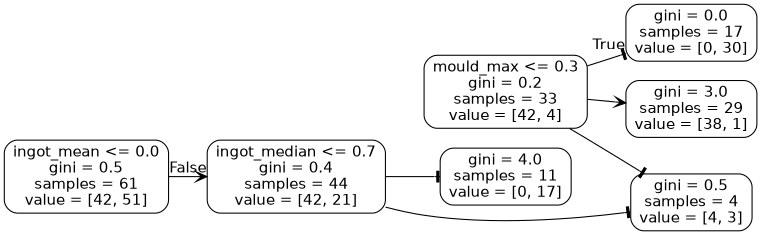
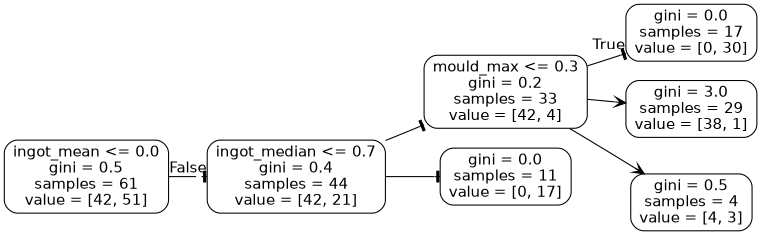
edge "mould_max <= 0.3 gini = 0.2 samples = 33 value = [42, 4]" -> "gini = 0.5 samples = 4 value = [4, 3]": arrowhead tee -> vee
edge "ingot_mean <= 0.0 gini = 0.5 samples = 61 value = [42, 51]" -> "ingot_median <= 0.7 gini = 0.4 samples = 44 value = [42, 21]": arrowhead vee -> tee
node "gini = 4.0 samples = 11 value = [0, 17]": label "gini = 4.0 samples = 11 value = [0, 17]" -> "gini = 0.0 samples = 11 value = [0, 17]"
edge "ingot_median <= 0.7 gini = 0.4 samples = 44 value = [42, 21]" -> "gini = 0.5 samples = 4 value = [4, 3]": now "ingot_median <= 0.7 gini = 0.4 samples = 44 value = [42, 21]" -> "mould_max <= 0.3 gini = 0.2 samples = 33 value = [42, 4]"
